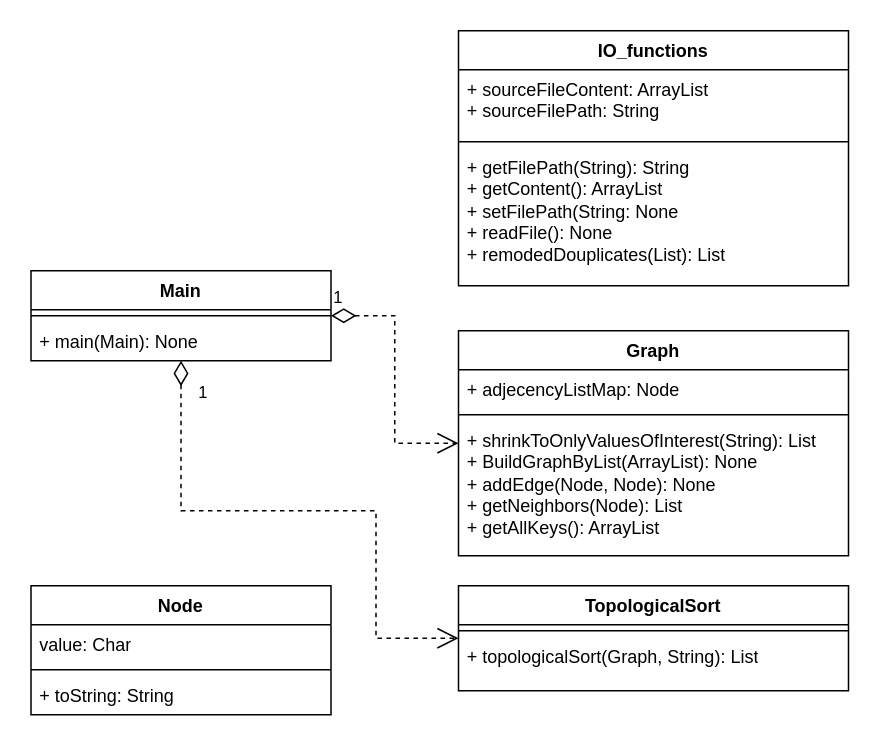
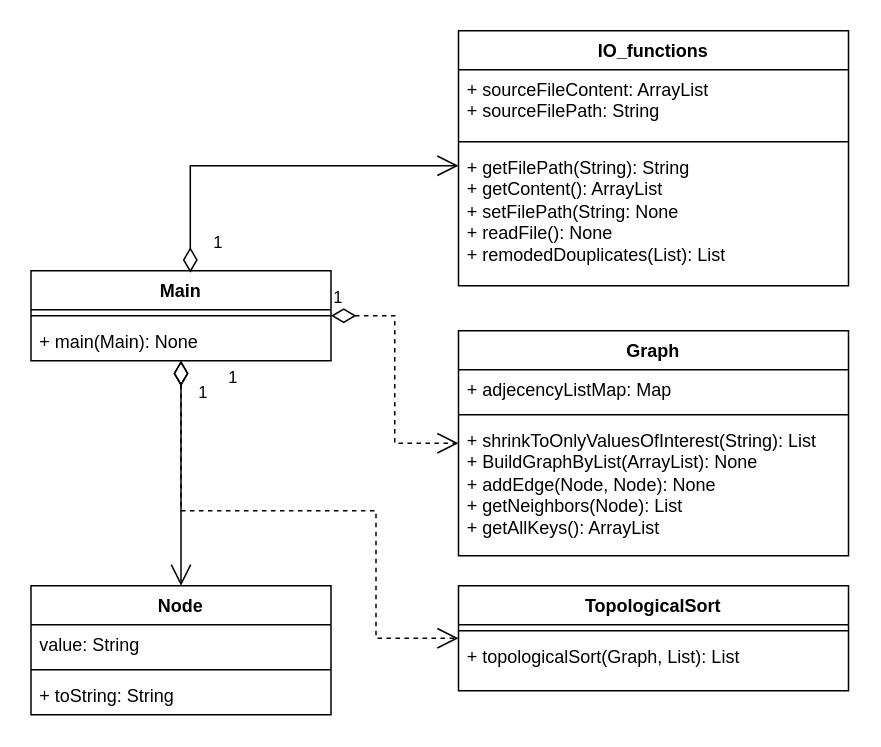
edge "IO_functions" -- "Main": added, label "1"
node "+ adjecencyListMap: Node": label "+ adjecencyListMap: Node" -> "+ adjecencyListMap: Map"
edge "Main" -- "Node": added, label "1"
node "value: Char": label "value: Char" -> "value: String"
node "+ topologicalSort(Graph, String): List": label "+ topologicalSort(Graph, String): List" -> "+ topologicalSort(Graph, List): List"
